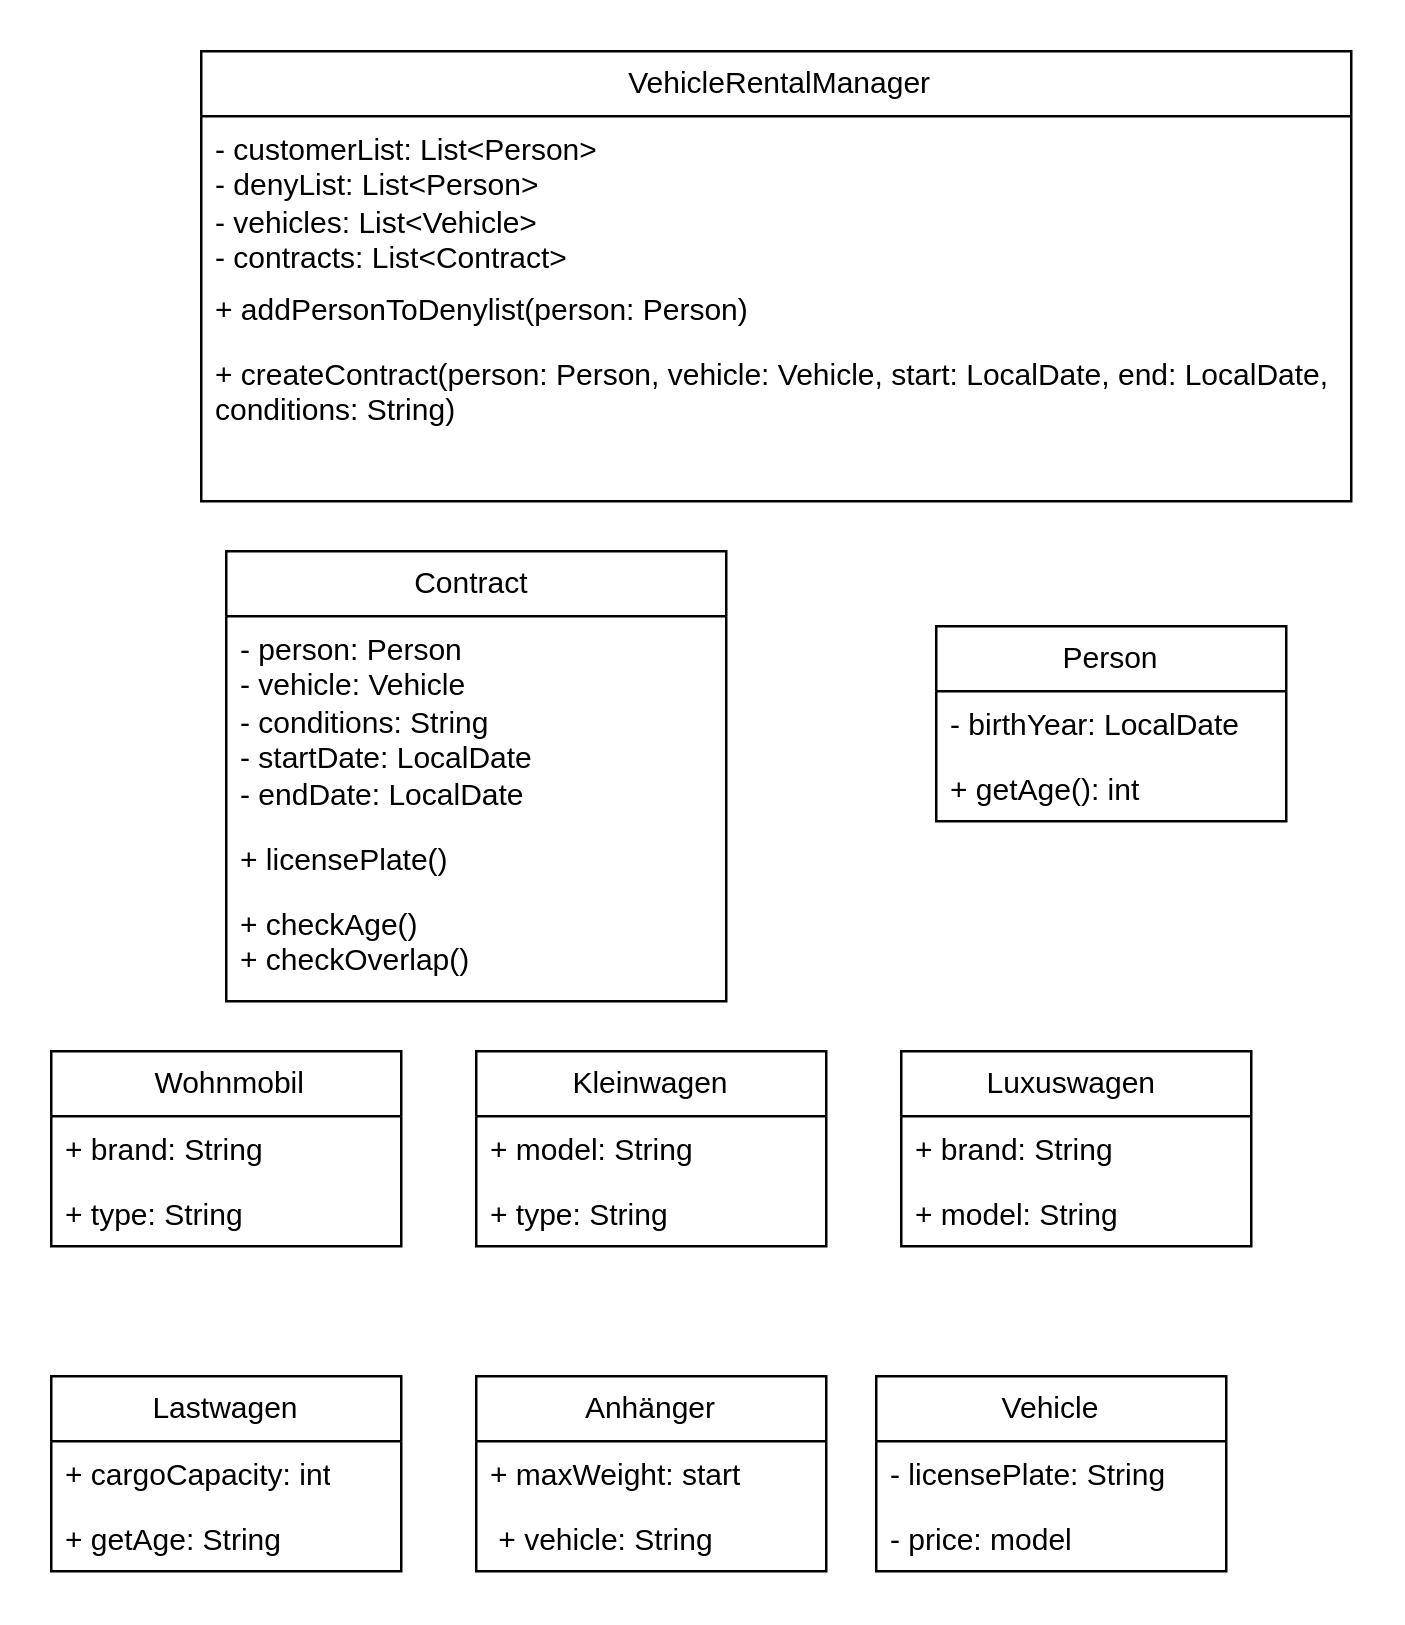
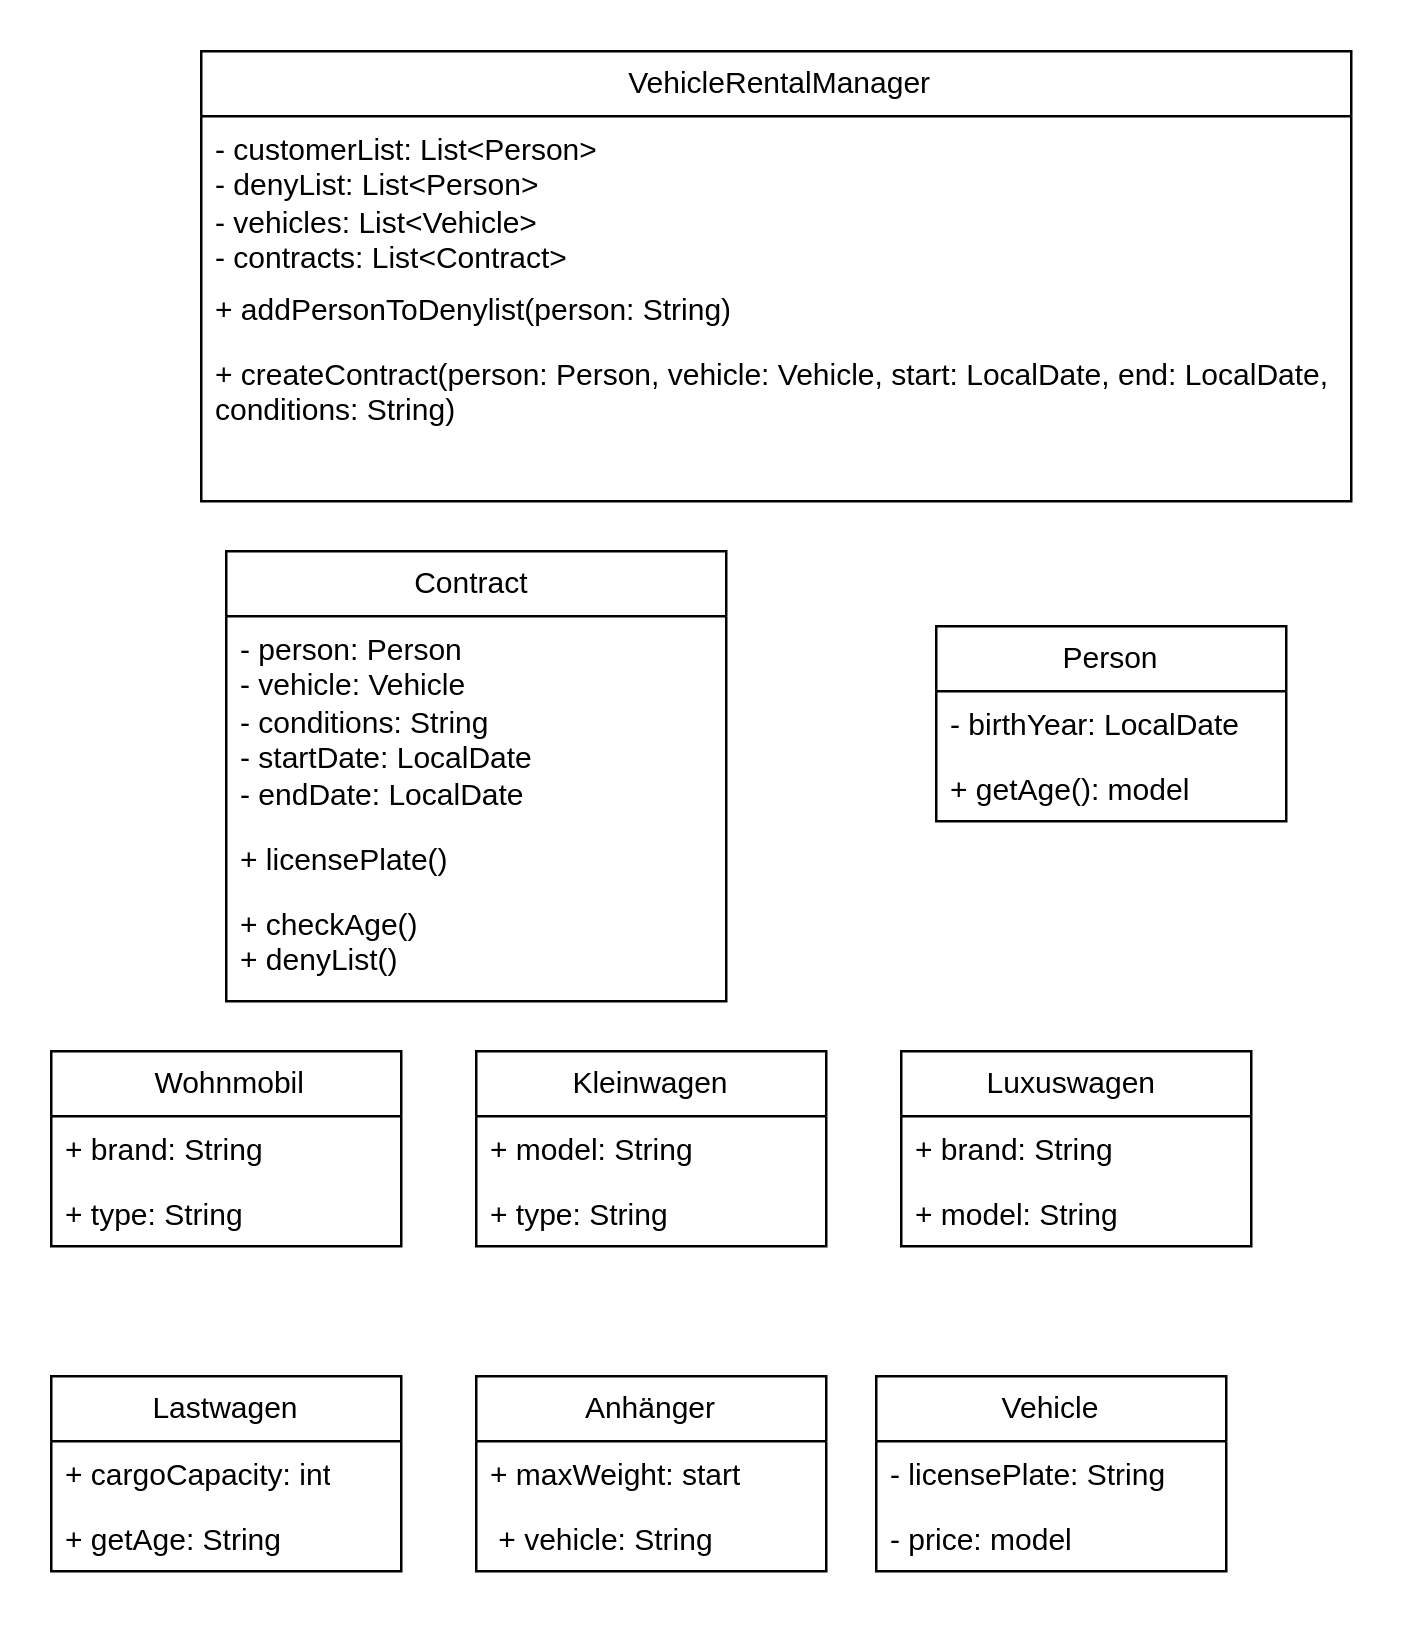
node "+ addPersonToDenylist(person: Person)": label "+ addPersonToDenylist(person: Person)" -> "+ addPersonToDenylist(person: String)"
node "+ getAge(): int": label "+ getAge(): int" -> "+ getAge(): model"
node "+ checkAge() + checkOverlap()": label "+ checkAge() + checkOverlap()" -> "+ checkAge() + denyList()"
